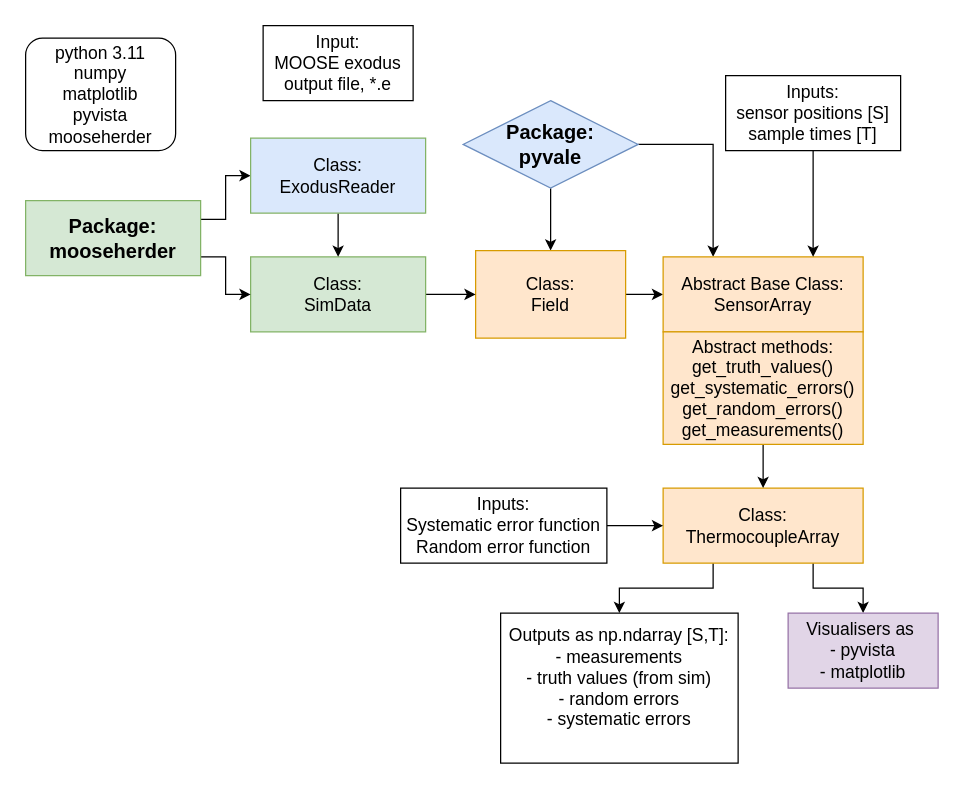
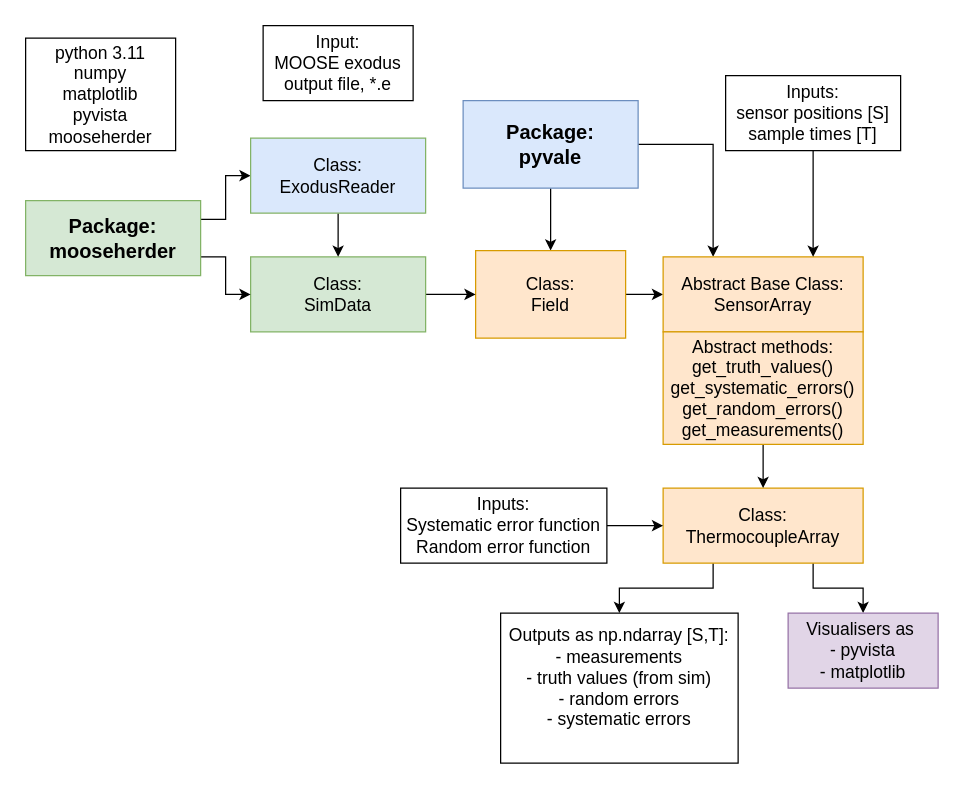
node "python 3.11 numpy matplotlib pyvista mooseherder": shape rounded rectangle -> rectangle
node "Package:pyvale": shape diamond -> rectangle
